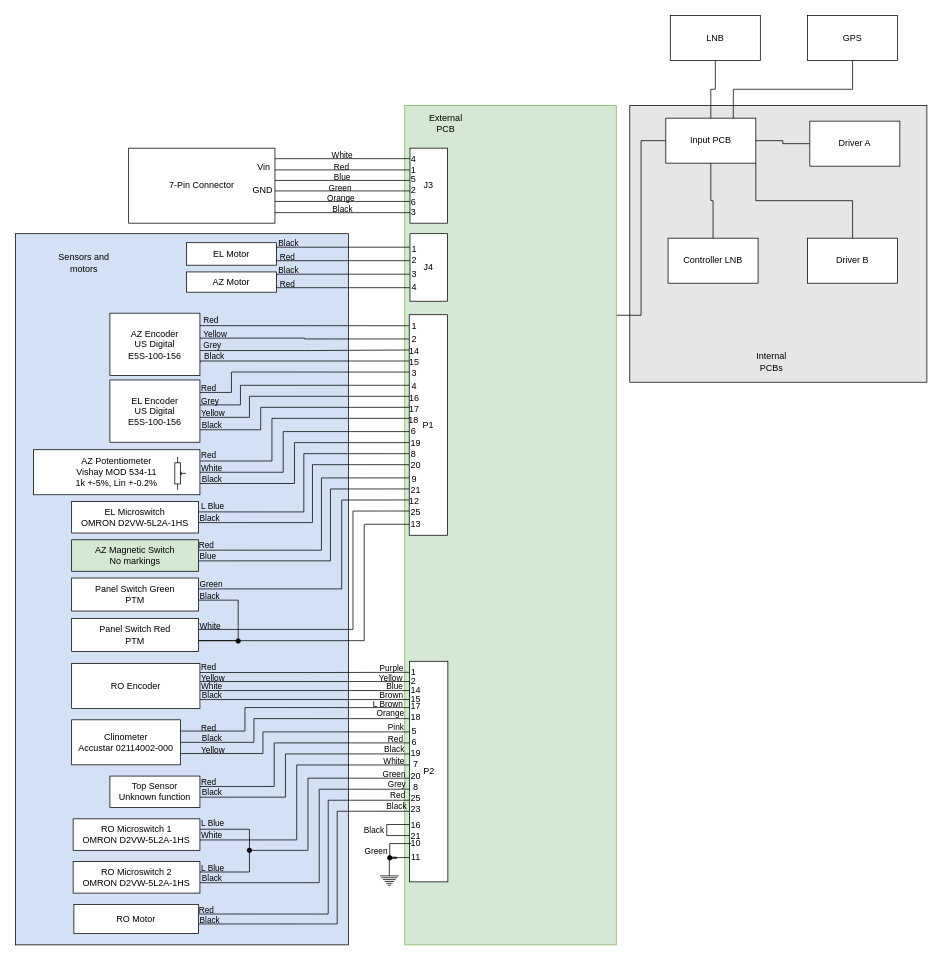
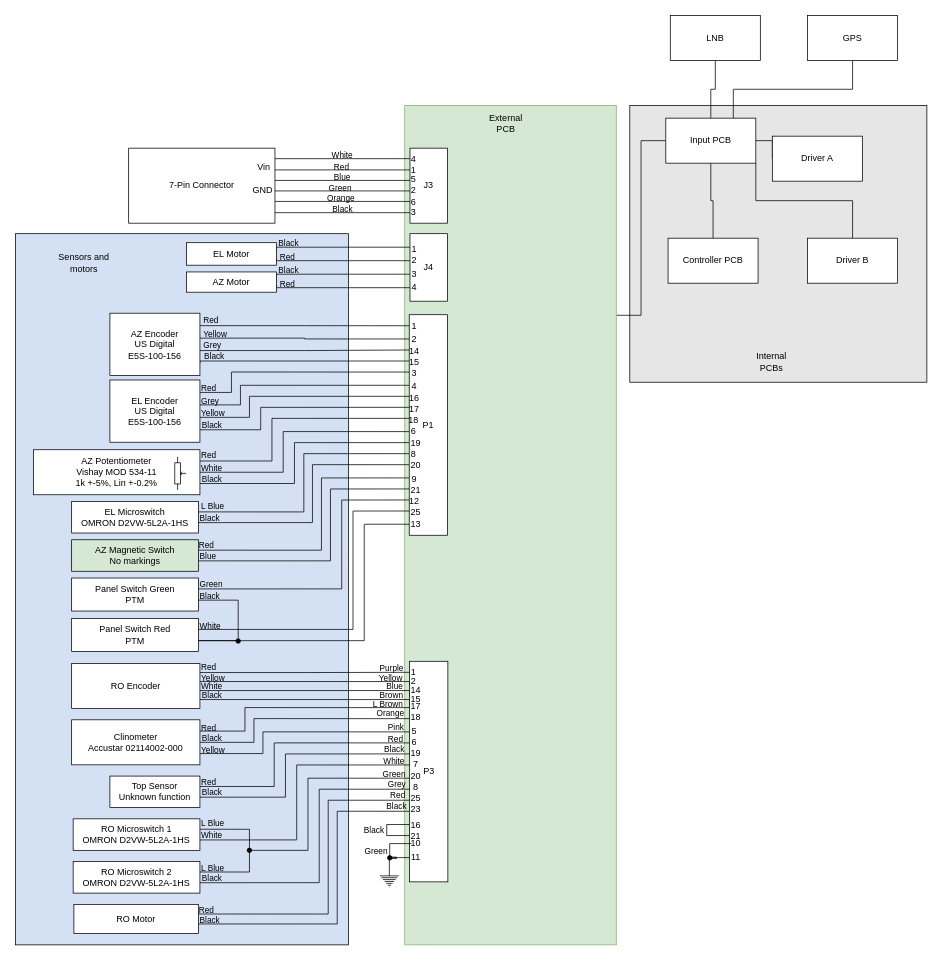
node "External PCB": moved (446, 123) -> (506, 123)
node "Driver A": moved (855, 144) -> (817, 159)
node "Controller LNB": label "Controller LNB" -> "Controller PCB"
node "Clinometer Accustar 02114002-000": size 109x45 -> 128x45
node "P2": label "P2" -> "P3"
